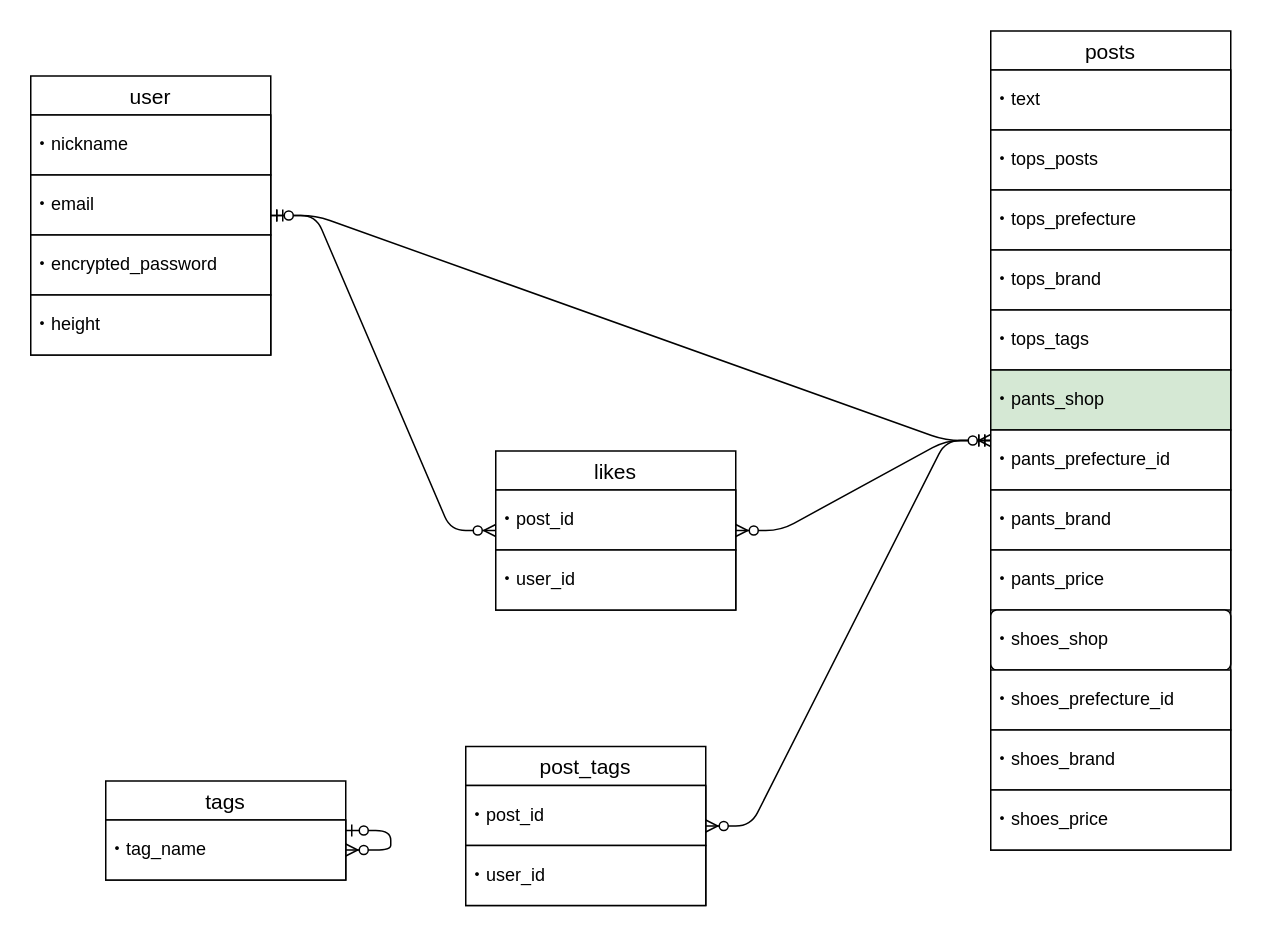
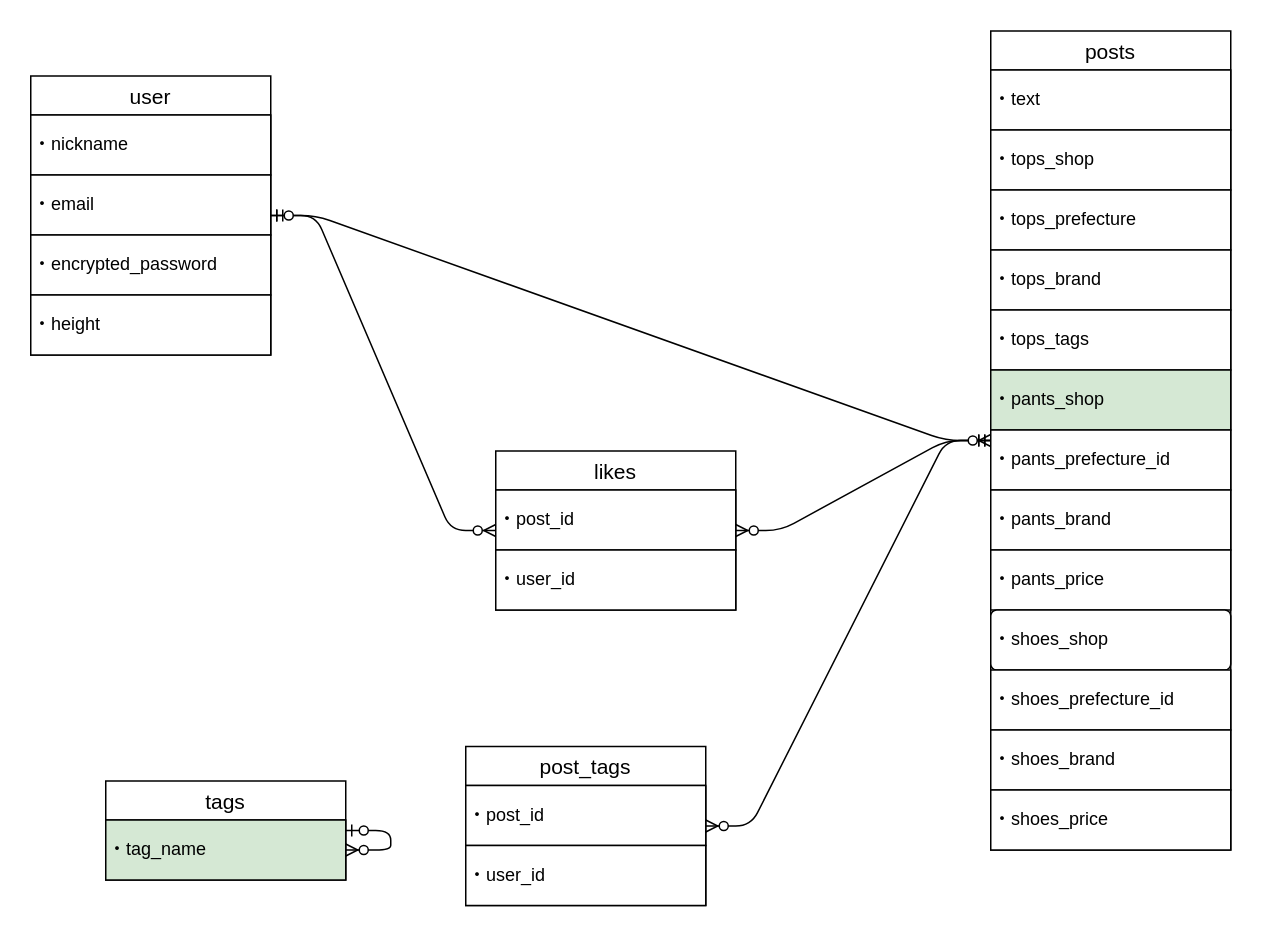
node "・tops_posts": label "・tops_posts" -> "・tops_shop"
node "・tag_name": fillcolor #ffffff -> #d5e8d4
